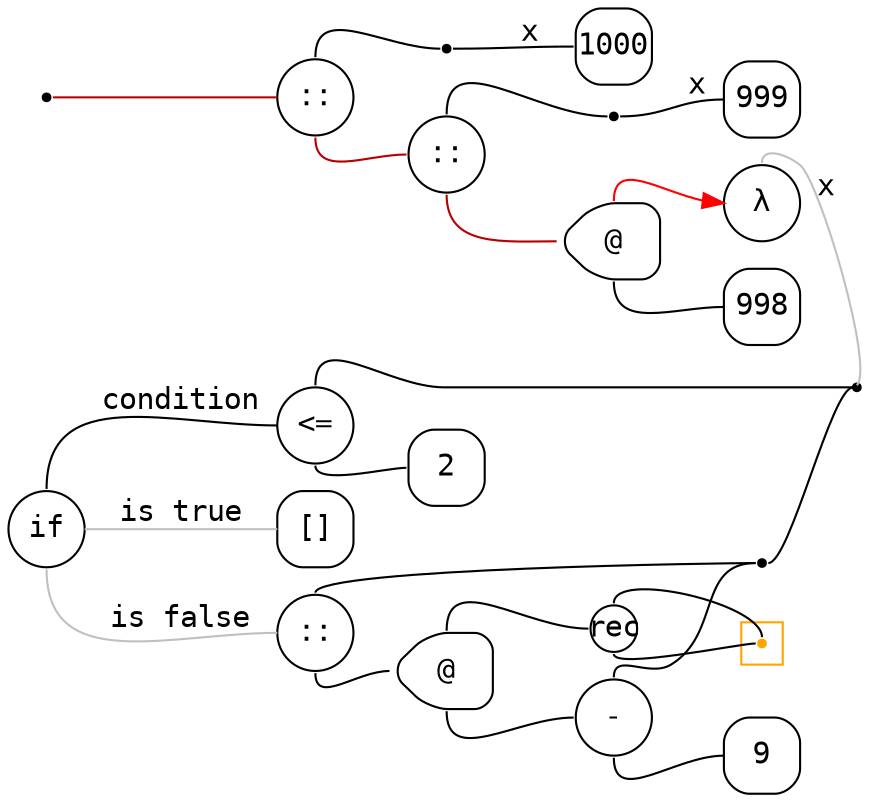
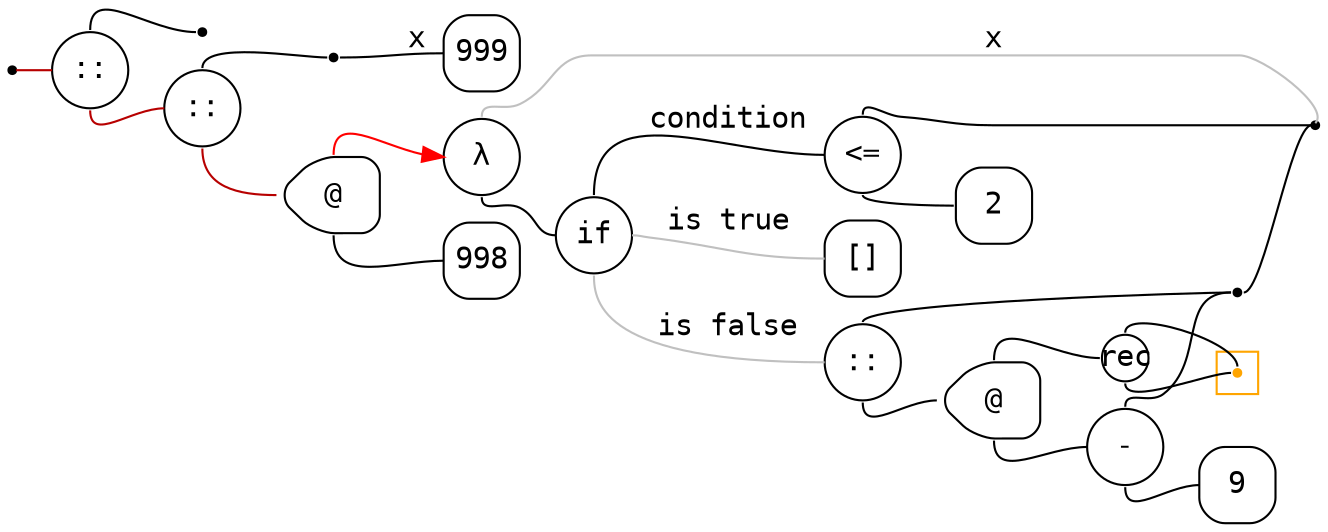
node "1000": removed
edge "λ" -- "if": added
